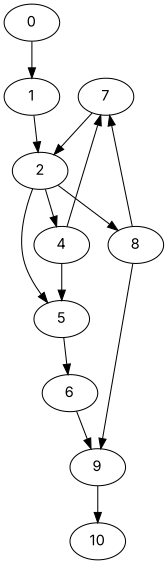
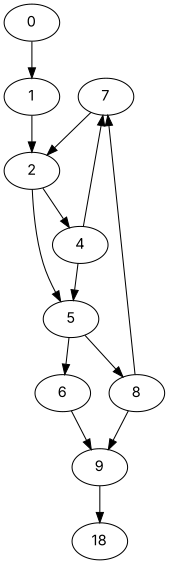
edge "2" -> "8": now "5" -> "8"
node "10": label "10" -> "18"
